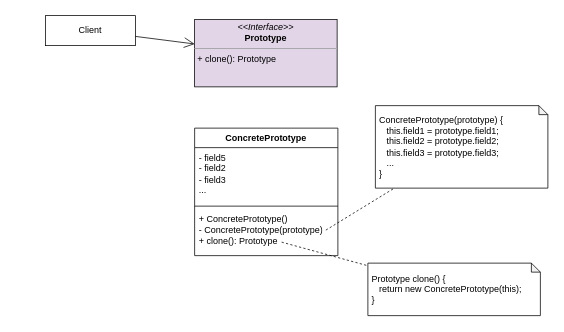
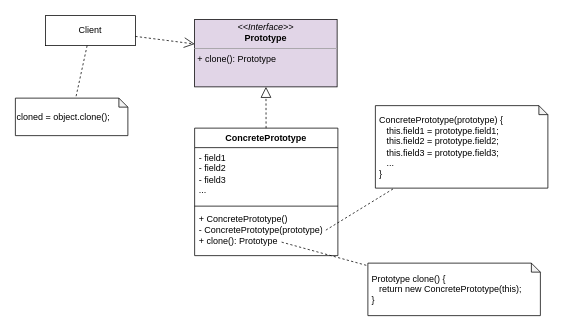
edge "Client" -> "<<Interface>> Prototype + clone(): Prototype": style solid -> dashed
edge "Client" -- "cloned = object.clone();": added
edge "ConcretePrototype" -> "<<Interface>> Prototype + clone(): Prototype": added
node "cloned = object.clone();": added
node "- field5 - field2 - field3 ...": label "- field5 - field2 - field3 ..." -> "- field1 - field2 - field3 ..."
